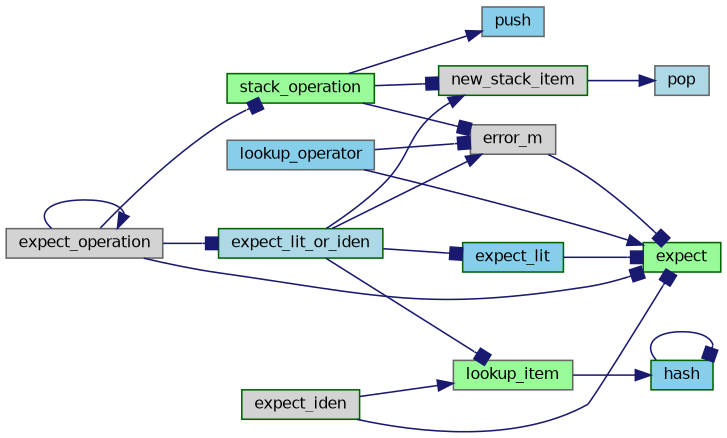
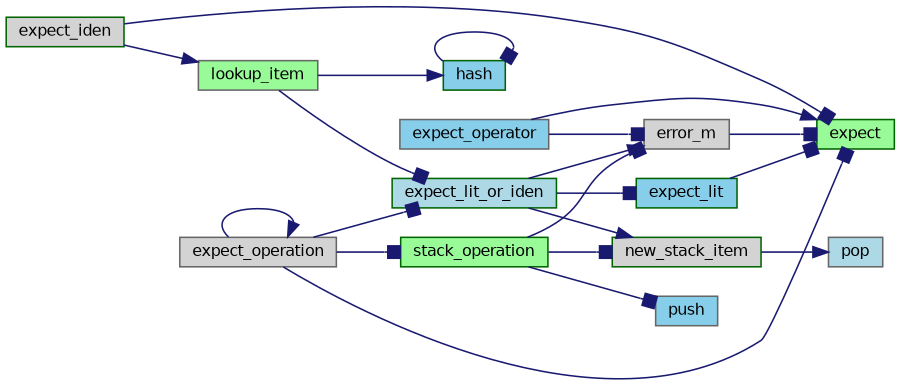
edge "stack_operation" -> "push": arrowhead normal -> box
node "lookup_operator": label "lookup_operator" -> "expect_operator"
edge "expect_lit_or_iden" -> "lookup_item": reversed
